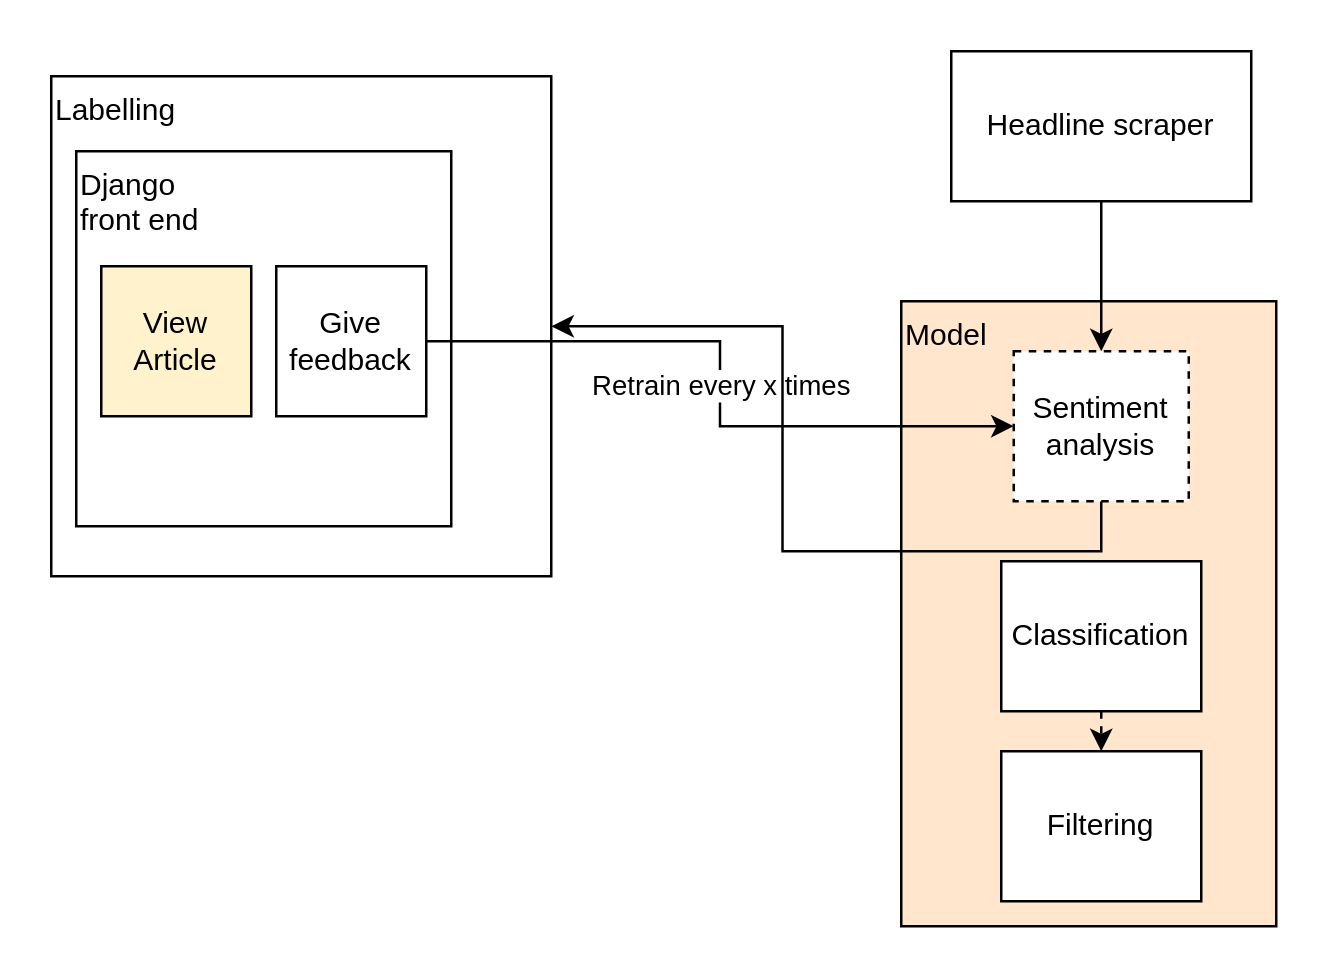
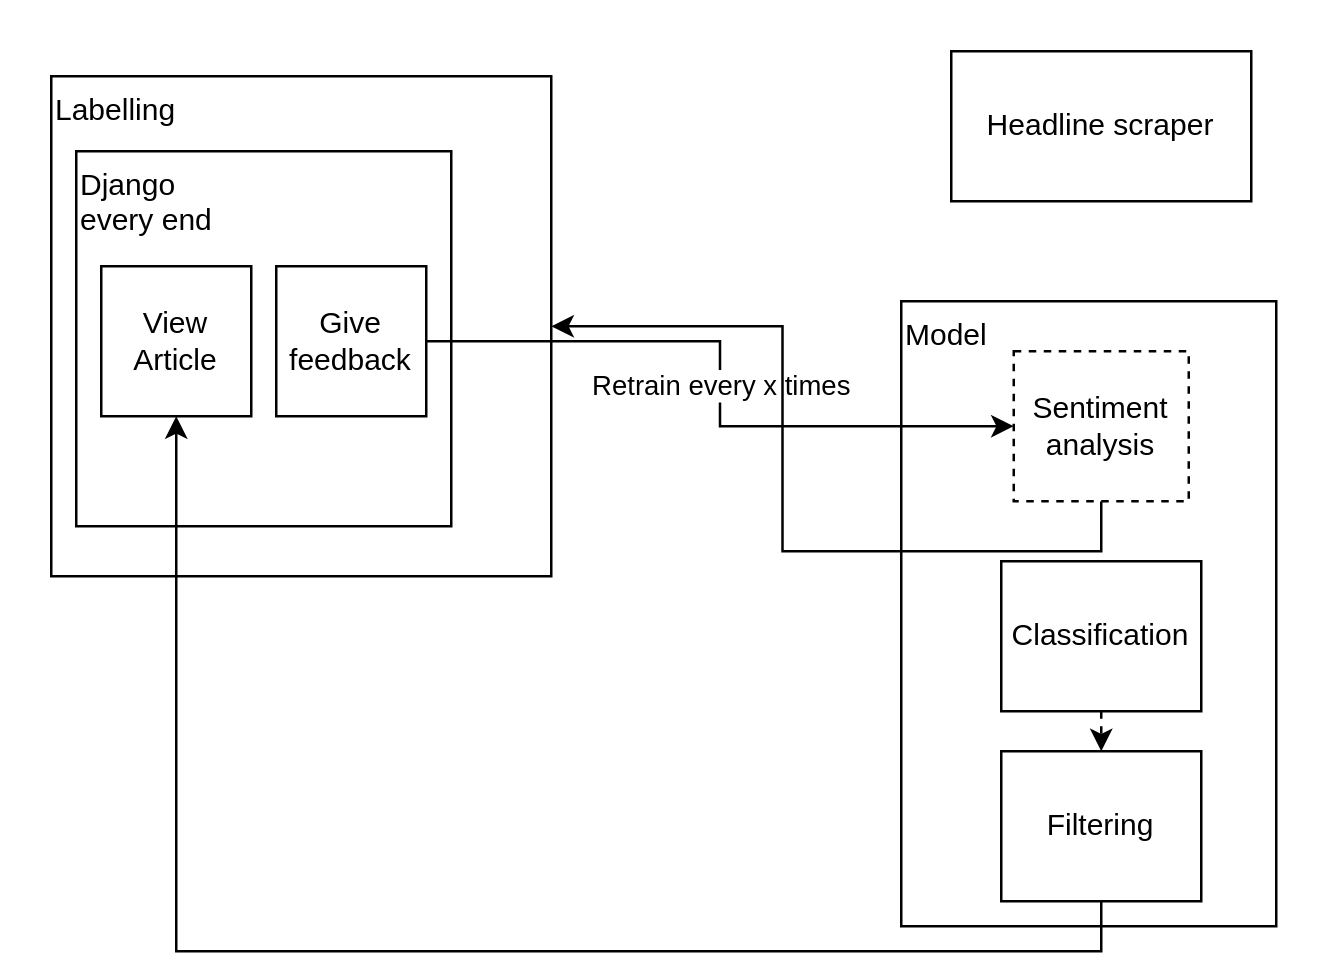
node "Django front end": label "Django front end" -> "Django every end"
edge "Headline scraper" -> "Sentiment analysis": removed
node "Model": fillcolor #ffe6cc -> #ffffff
node "View Article": fillcolor #fff2cc -> #ffffff
edge "Filtering" -> "View Article": added
